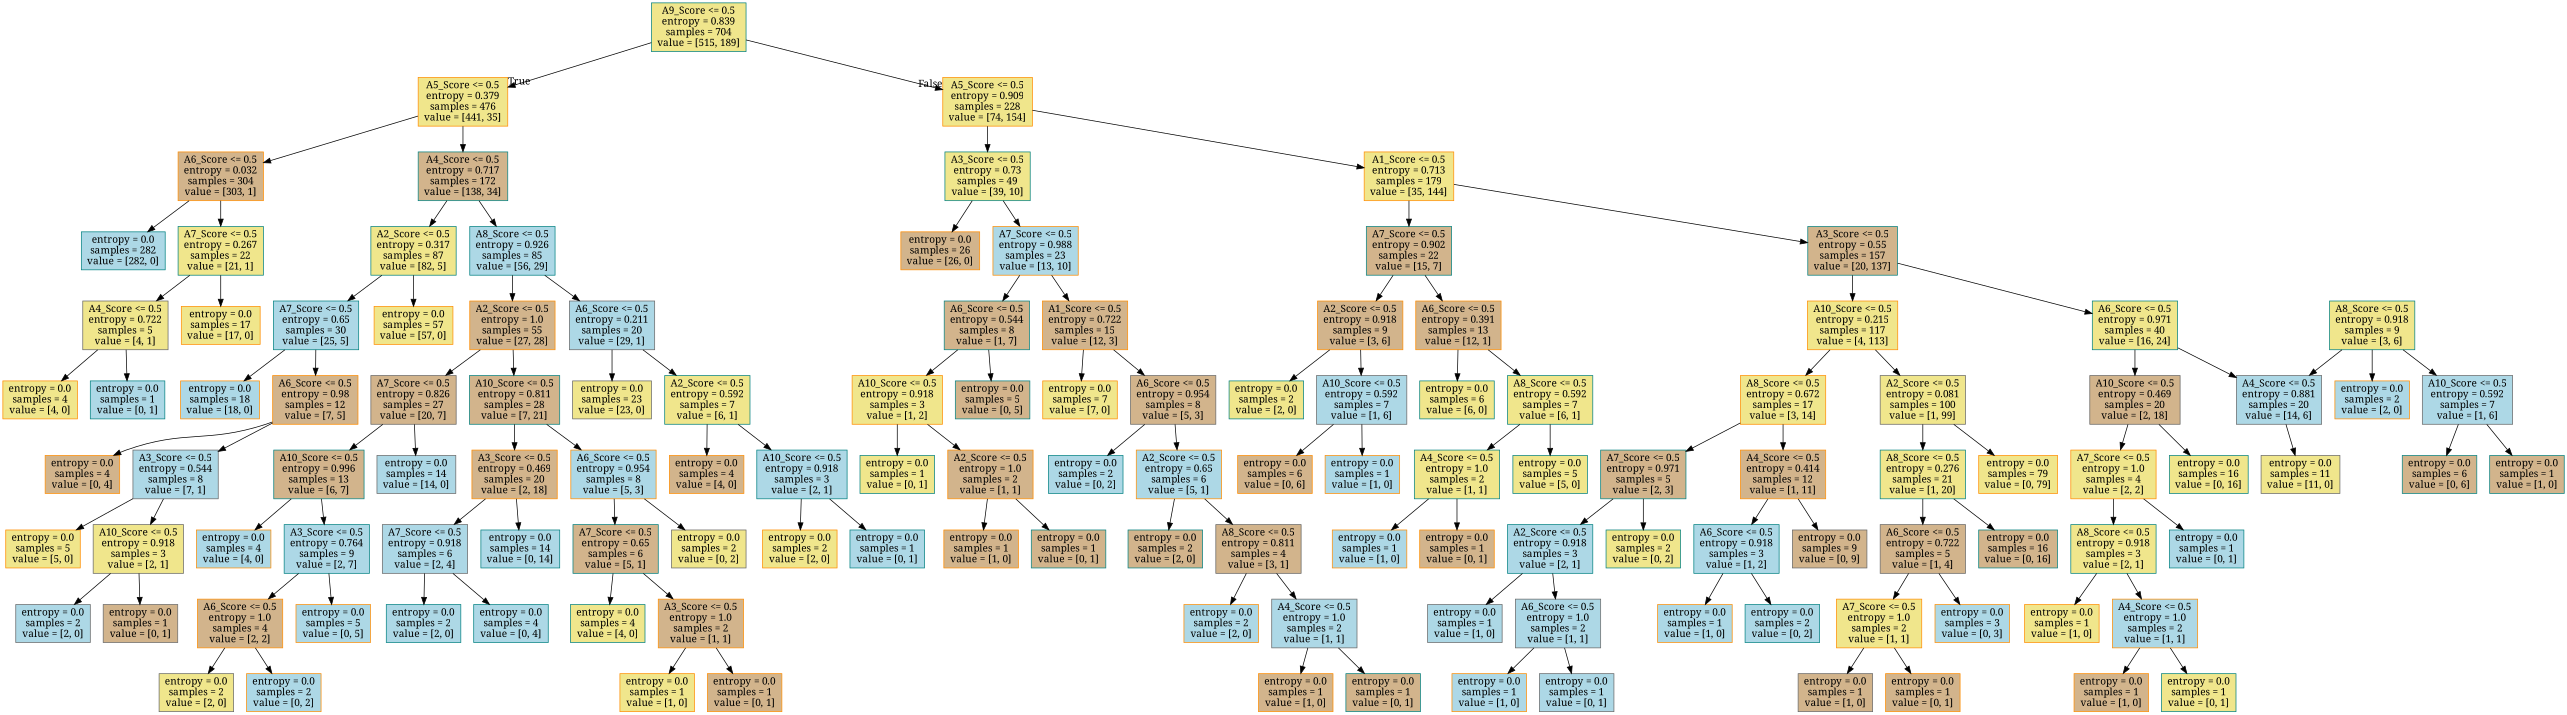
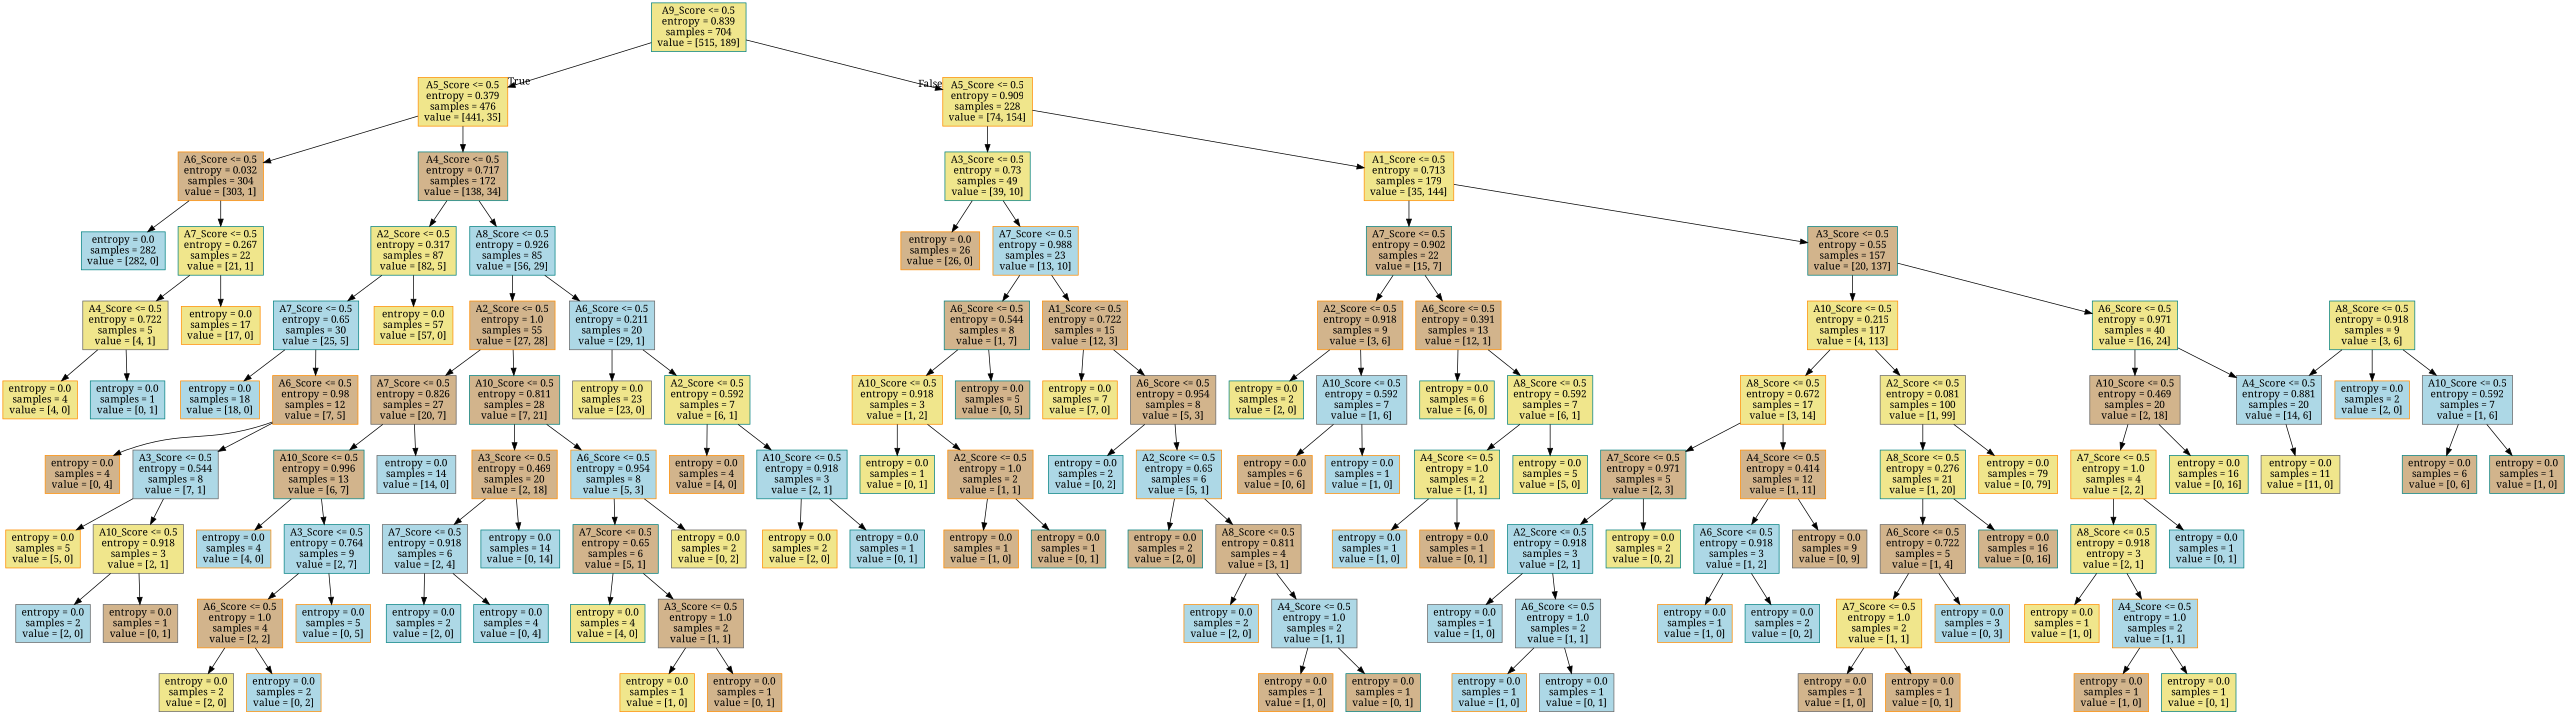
node "A8_Score <= 0.5 entropy = 0.918 samples = 3 value = [2, 1]": label "A8_Score <= 0.5 entropy = 0.918 samples = 3 value = [2, 1]" -> "A8_Score <= 0.5 entropy = 0.918 entropy = 3 value = [2, 1]"
node "A3_Score <= 0.5 entropy = 1.0 samples = 2 value = [1, 1]": color darkorange -> gray40
